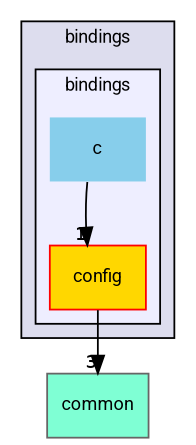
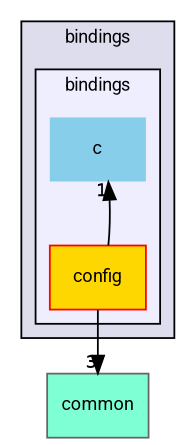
edge "c" -> "config": reversed
